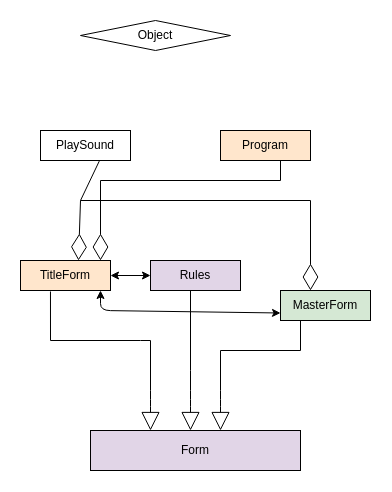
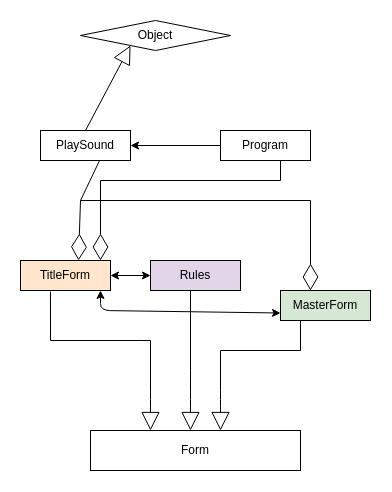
edge "PlaySound" -> "Object": added
edge "Program" -> "PlaySound": added
node "Program": fillcolor #ffe6cc -> #ffffff
node "Form": fillcolor #e1d5e7 -> #ffffff
